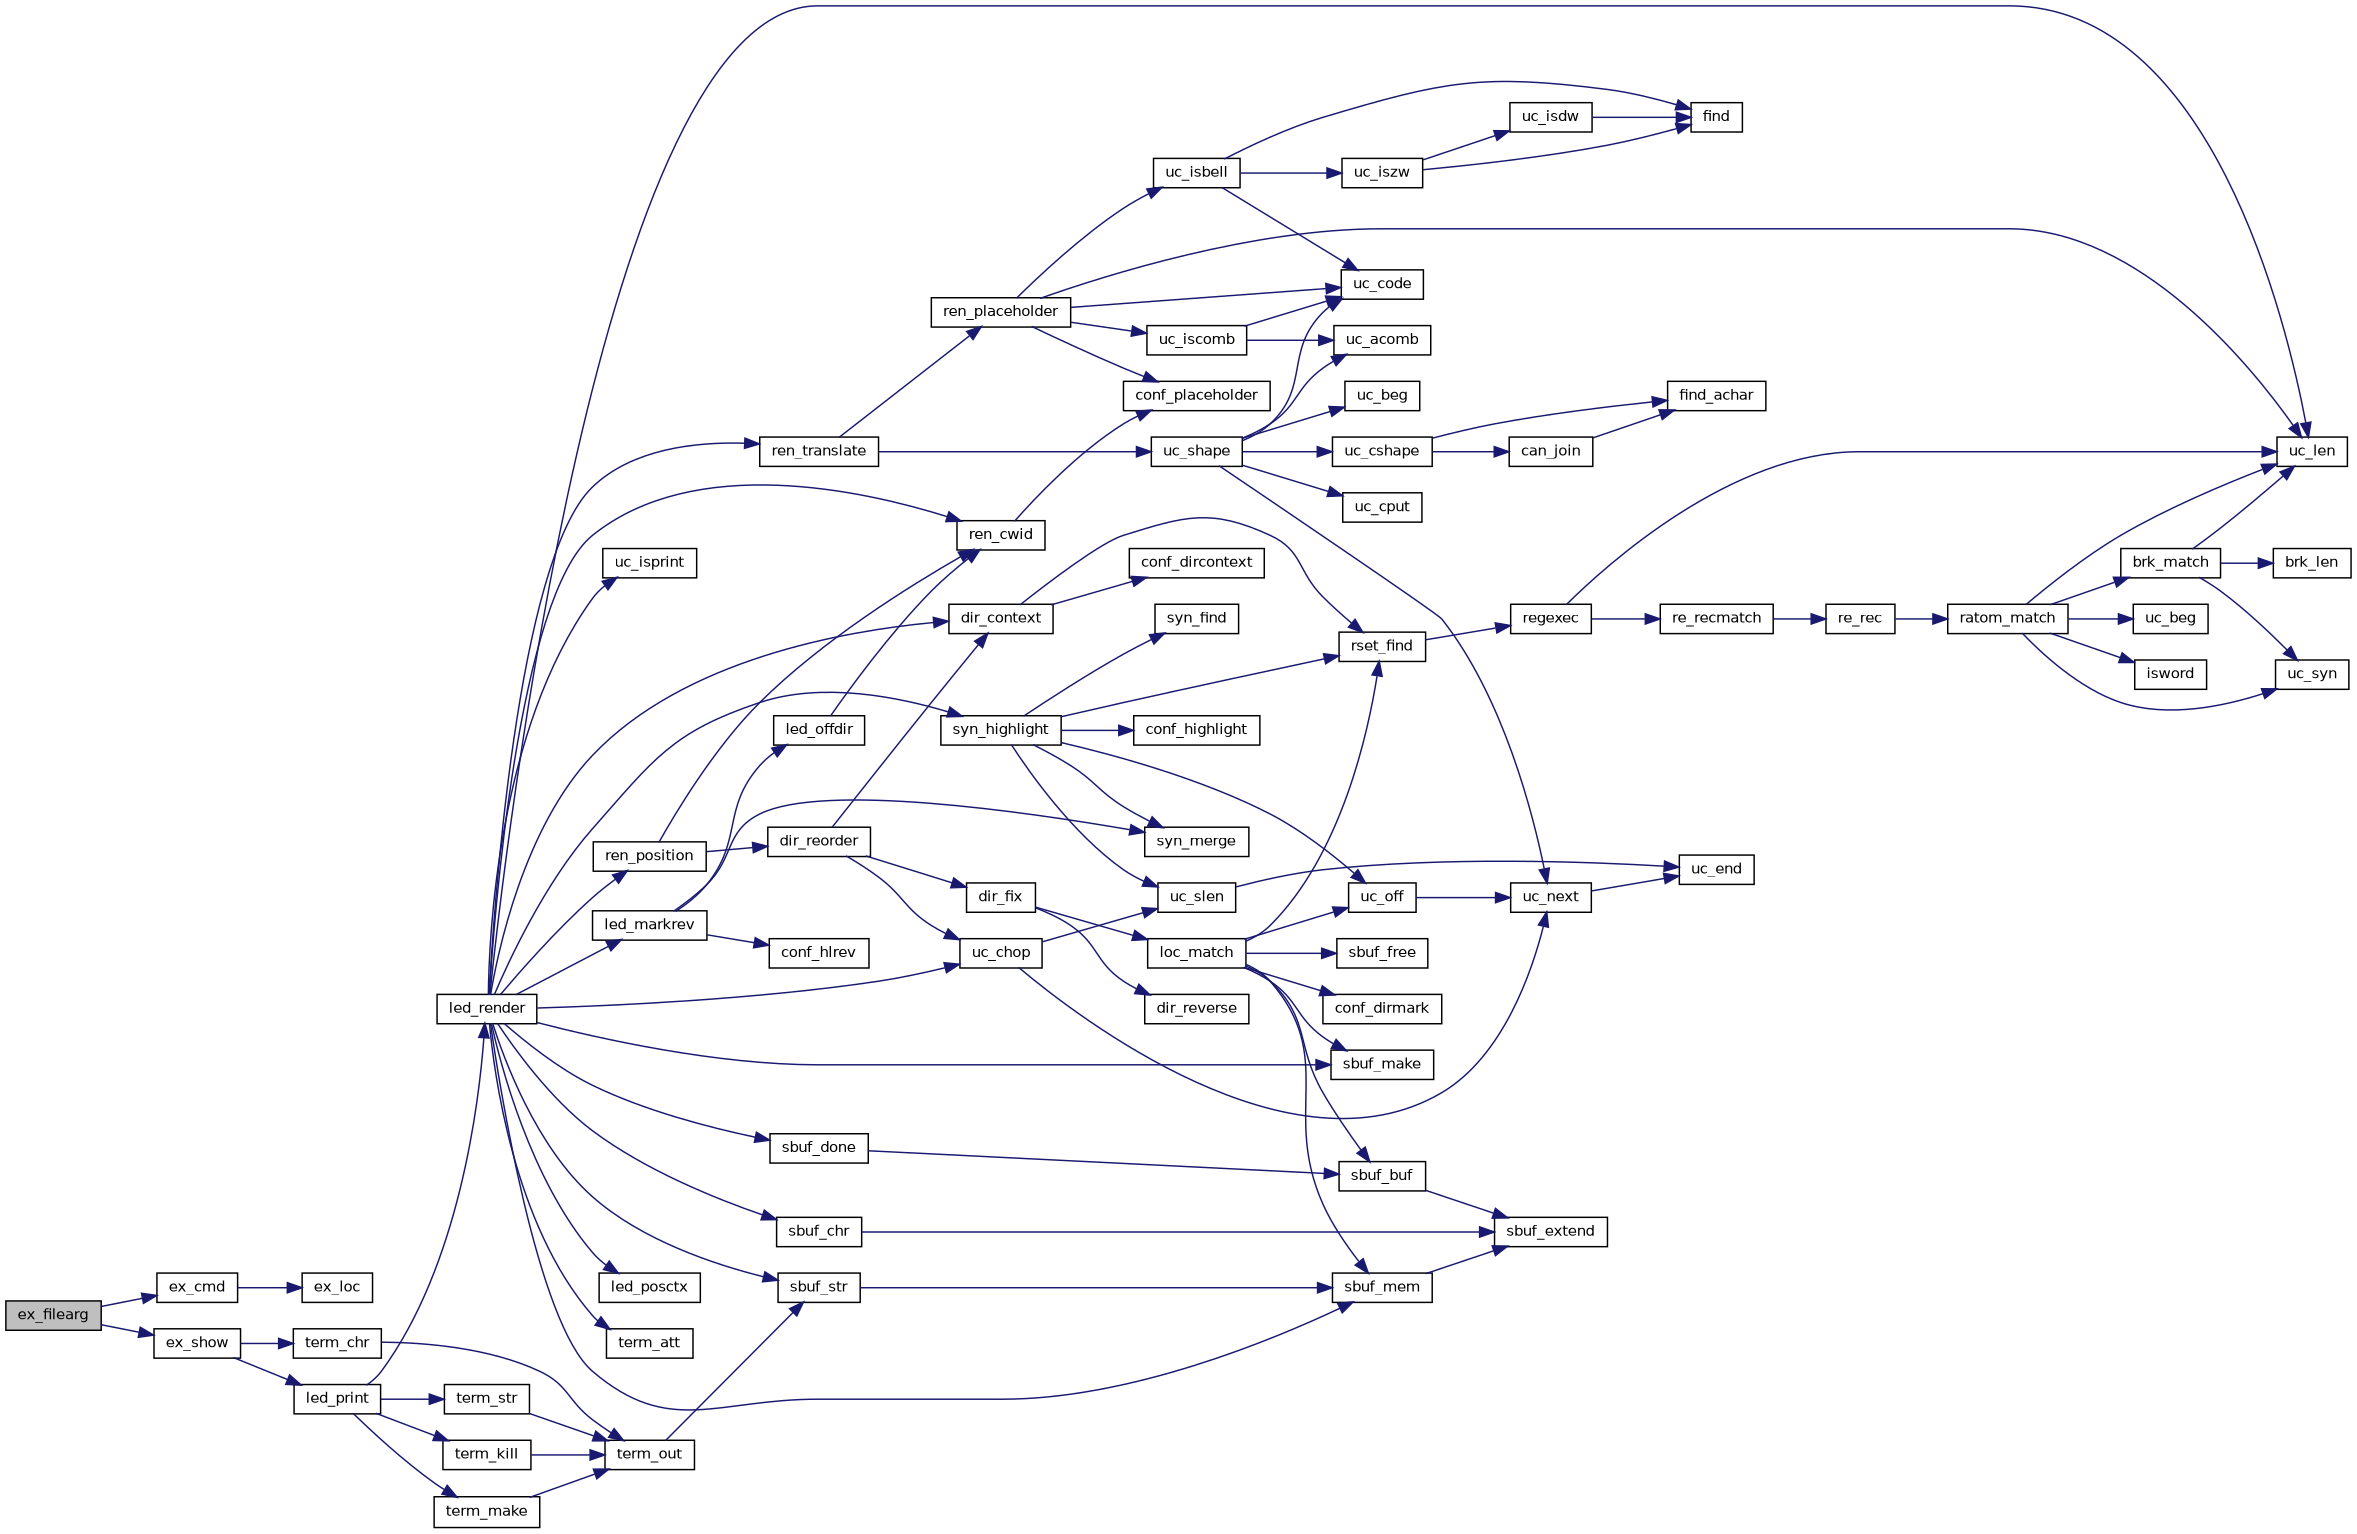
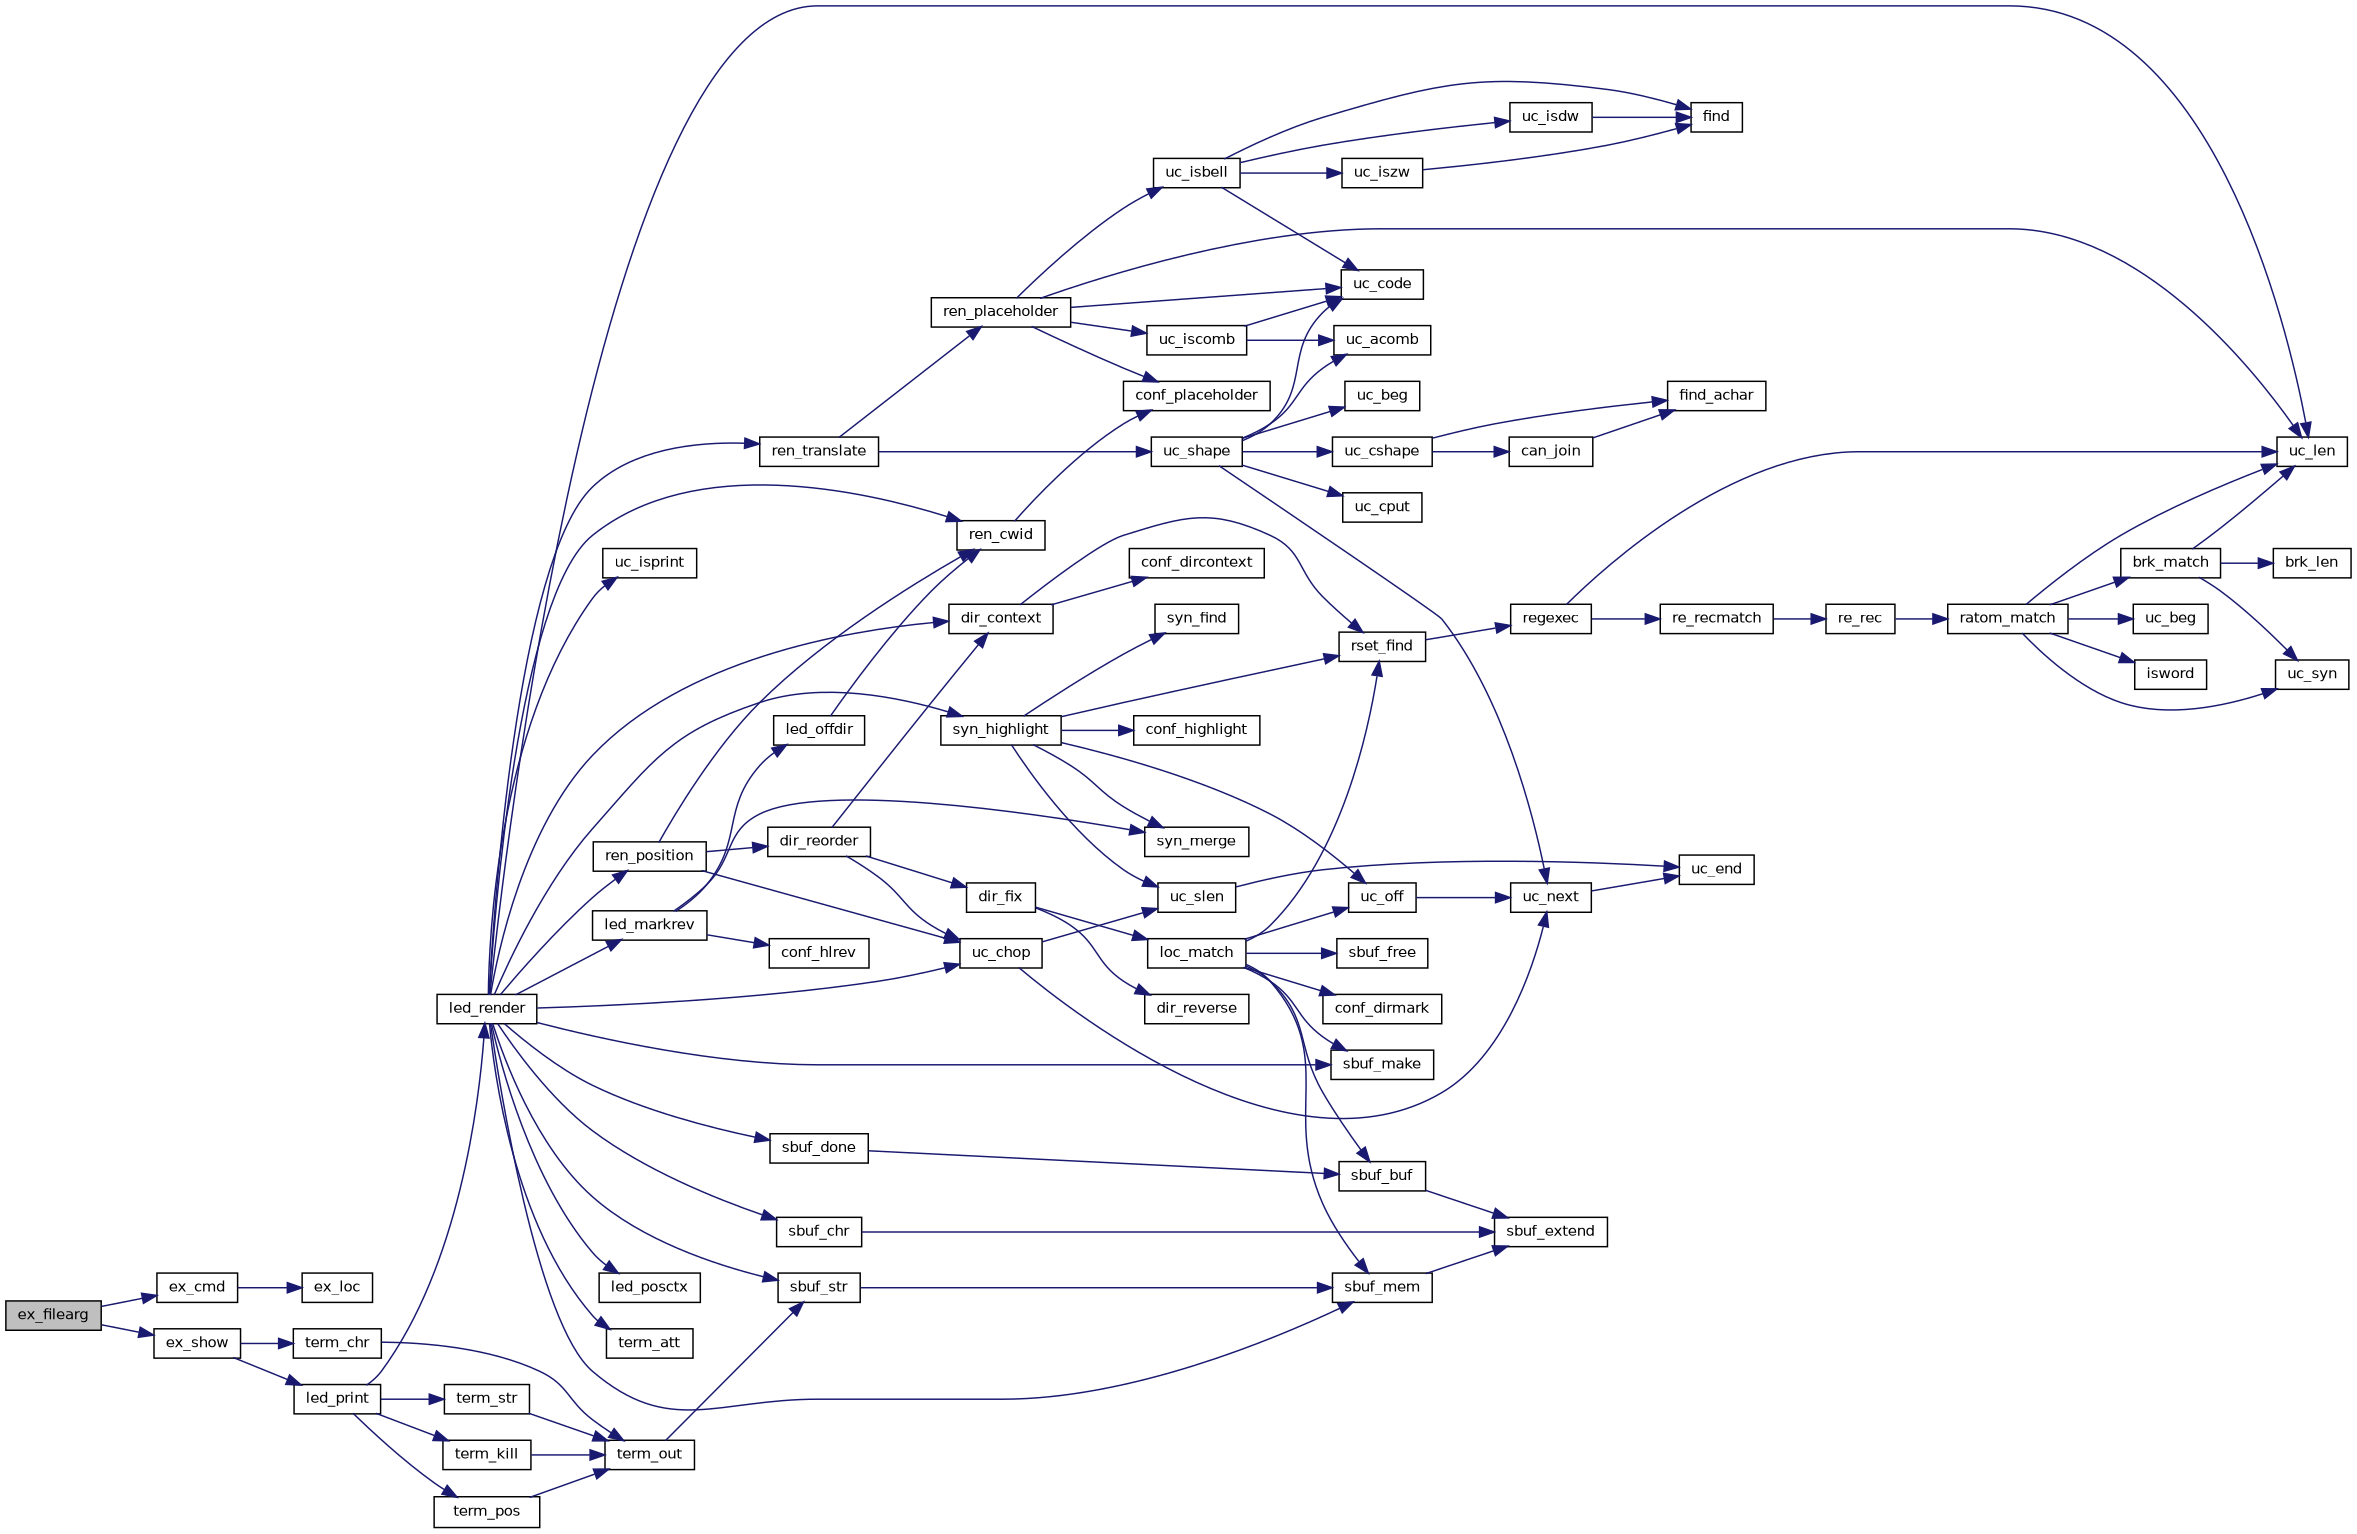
edge "uc_iszw" -> "uc_isdw": now "uc_isbell" -> "uc_isdw"
edge "ren_position" -> "uc_chop": added
node "term_make": label "term_make" -> "term_pos"
